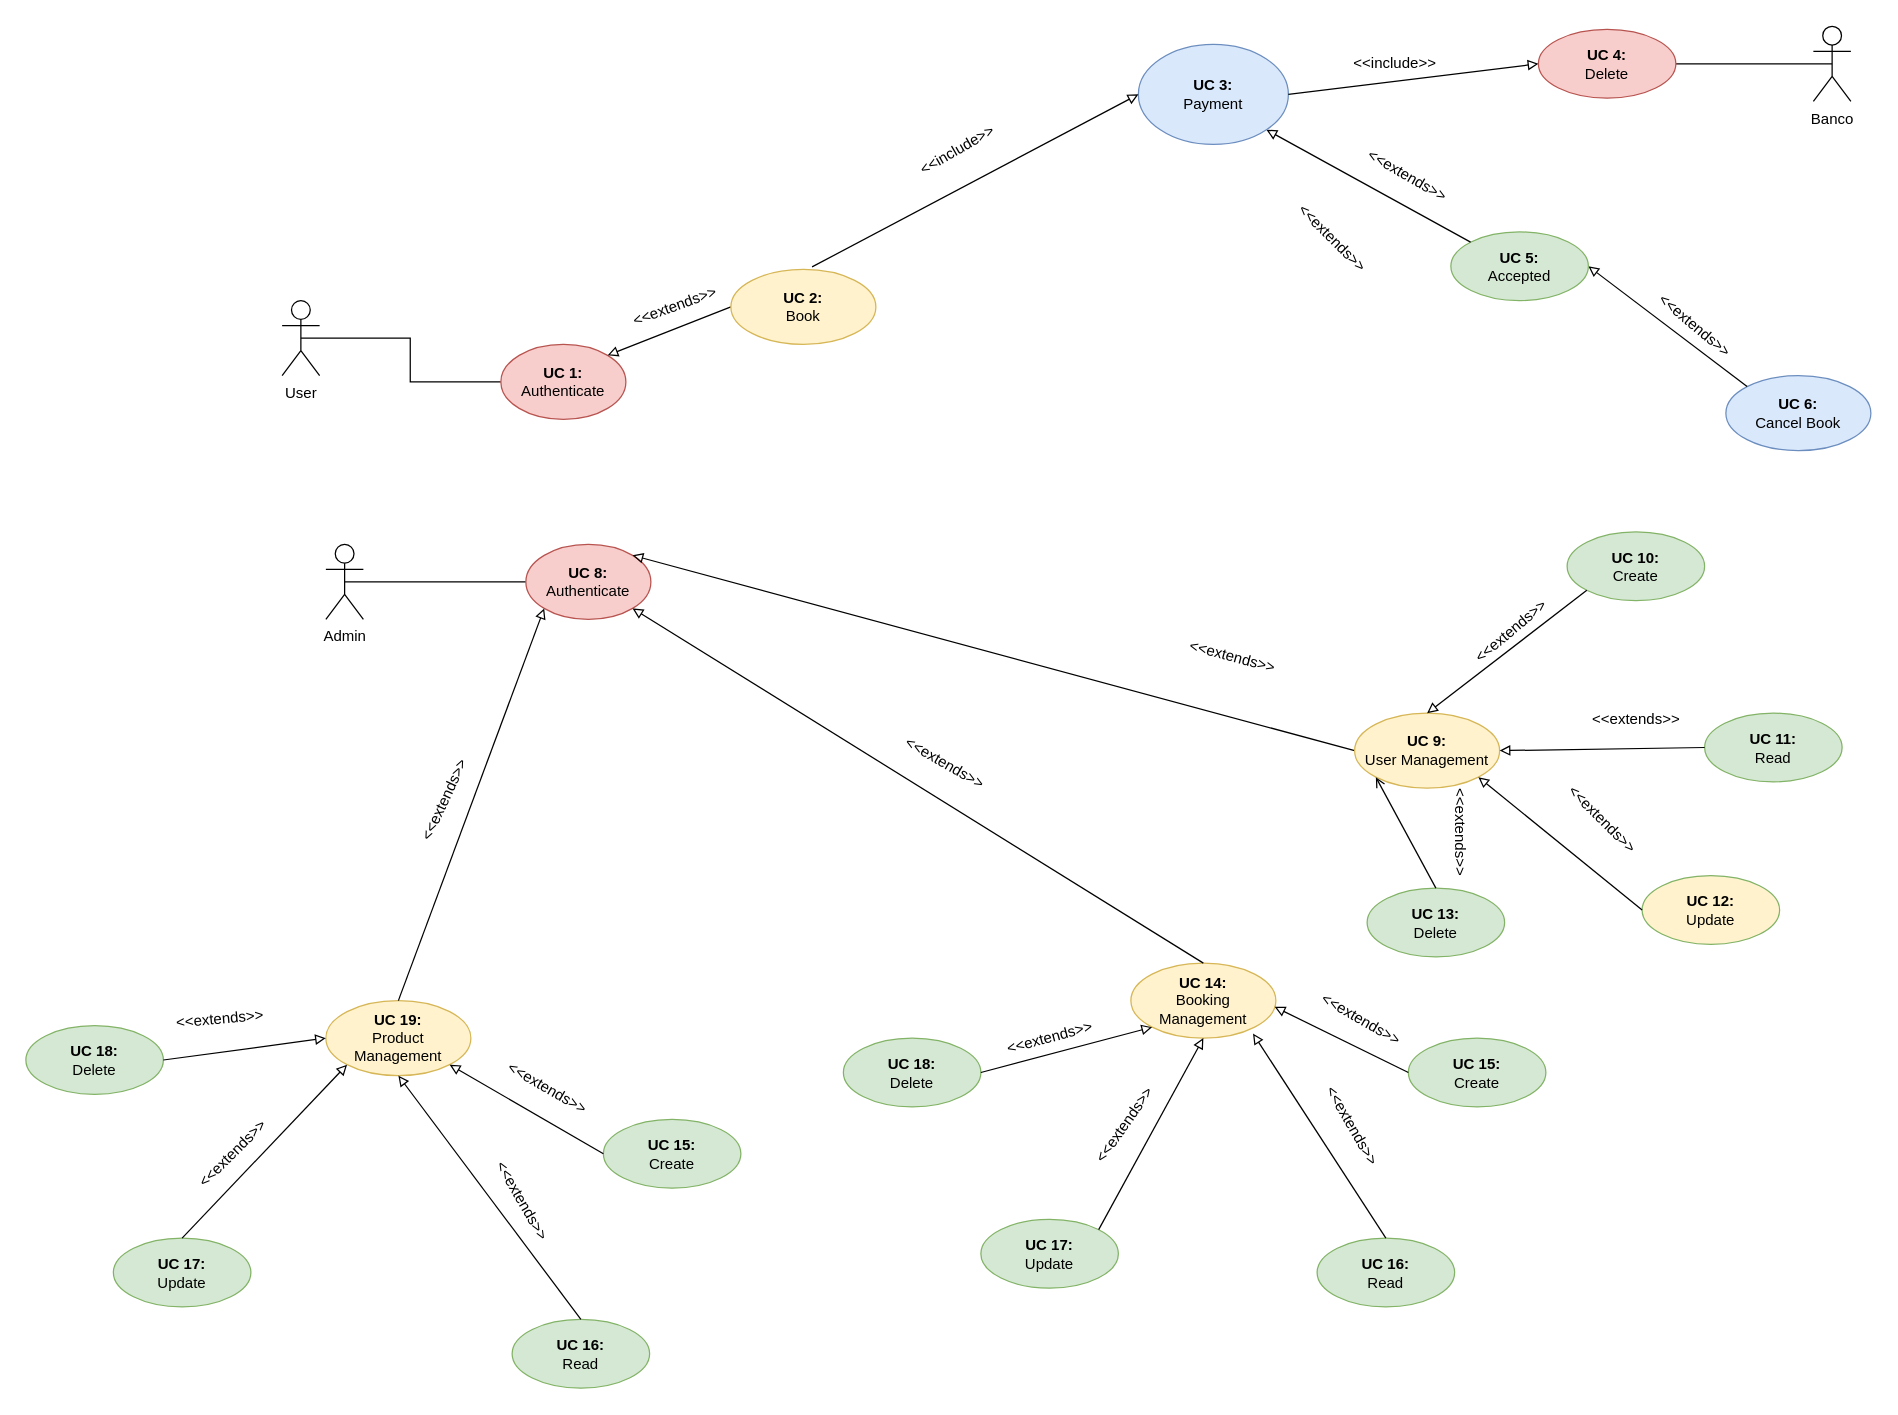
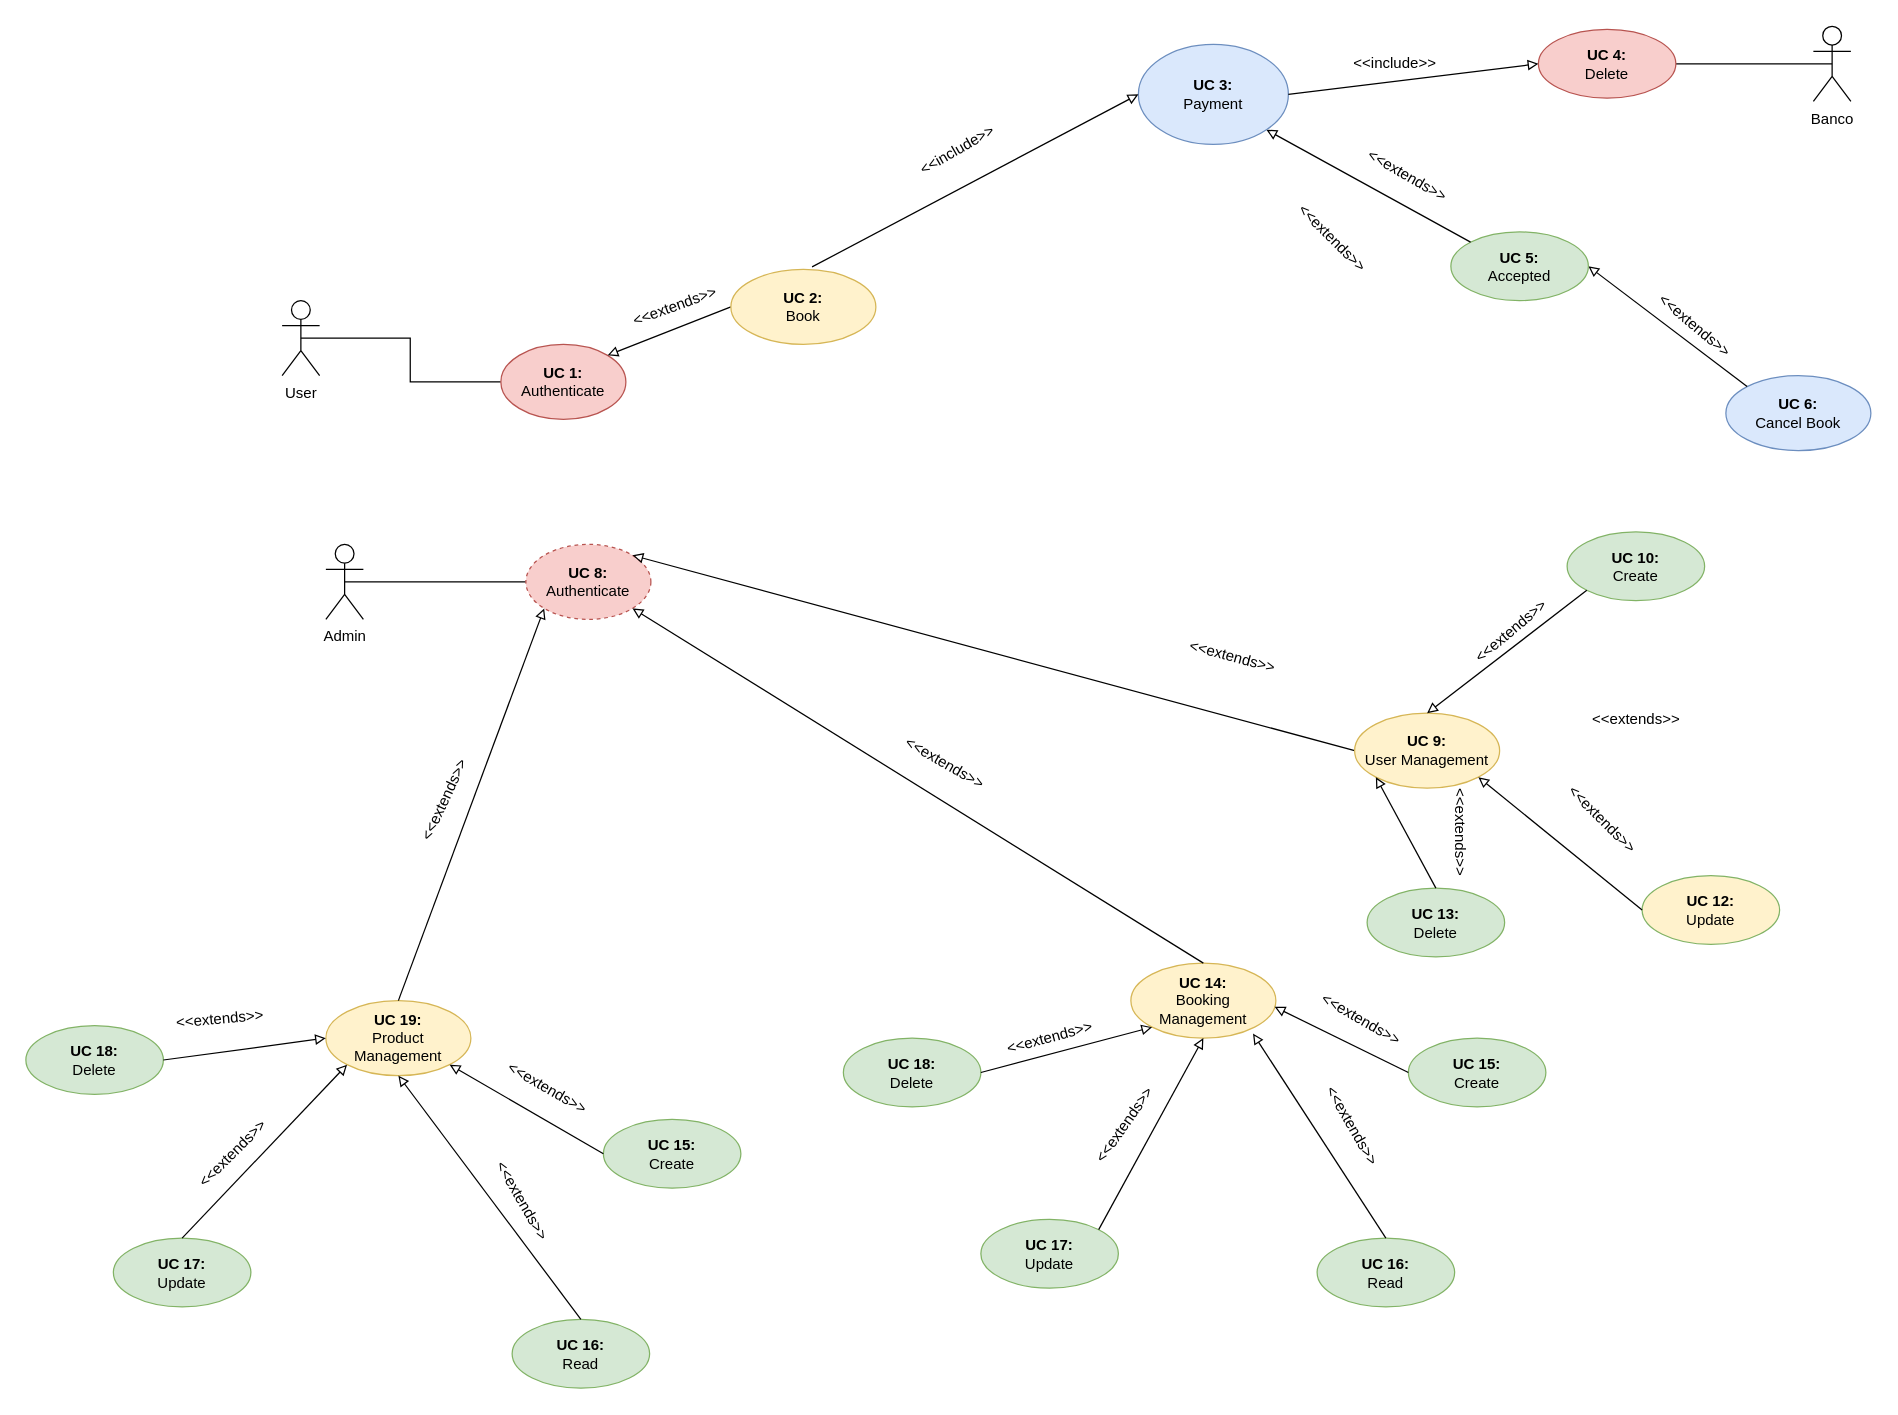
node "UC 8: Authenticate": style solid -> dashed
node "UC 11: Read": removed
edge "UC 11: Read" -> "UC 9: User Management": removed
edge "UC 13: Delete" -> "UC 9: User Management": arrowhead open -> block
